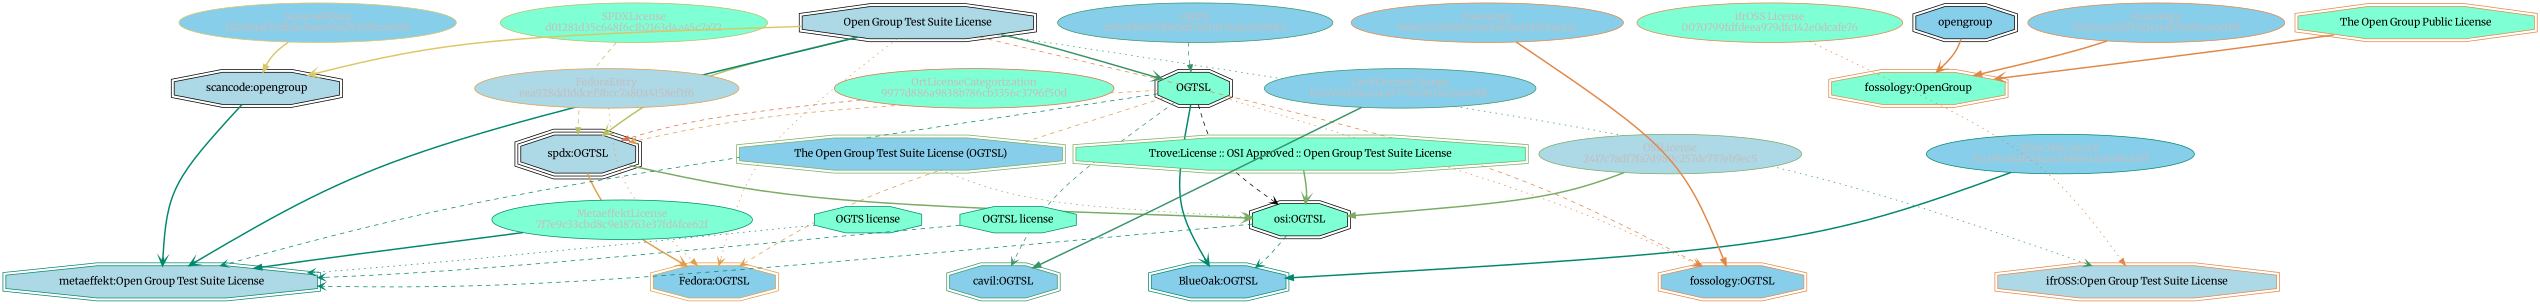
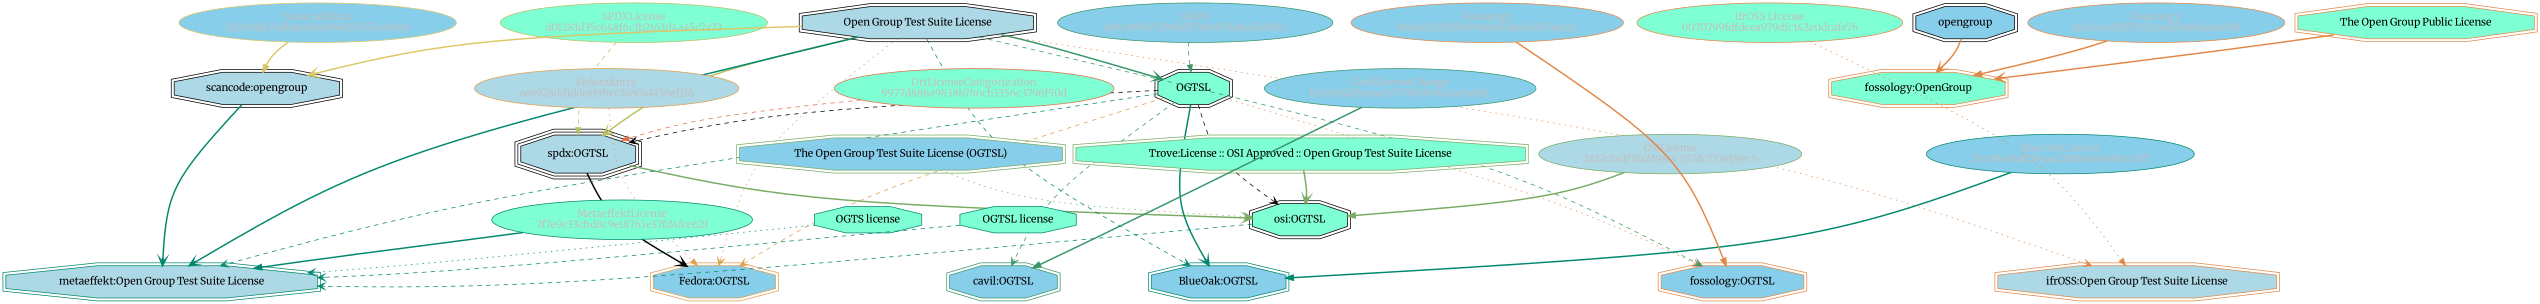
edge "OGTSL" -> "spdx:OGTSL": color #e09d4b -> black
edge "Open Group Test Suite License" -> "ifrOSS:Open Group Test Suite License": color #379469 -> #e18745
edge "Open Group Test Suite License" -> "fossology:OGTSL": color #e18745 -> #379469
edge "spdx:OGTSL" -> "Fedora:OGTSL": color #e09d4b -> black
edge "osi:OGTSL" -> "BlueOak:OGTSL": now "Open Group Test Suite License" -> "BlueOak:OGTSL"
